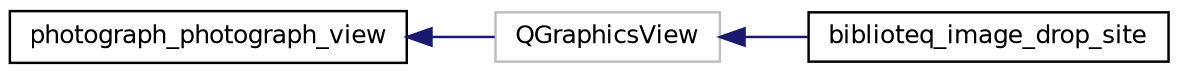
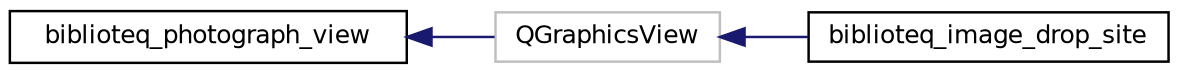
node "photograph_photograph_view": label "photograph_photograph_view" -> "biblioteq_photograph_view"
